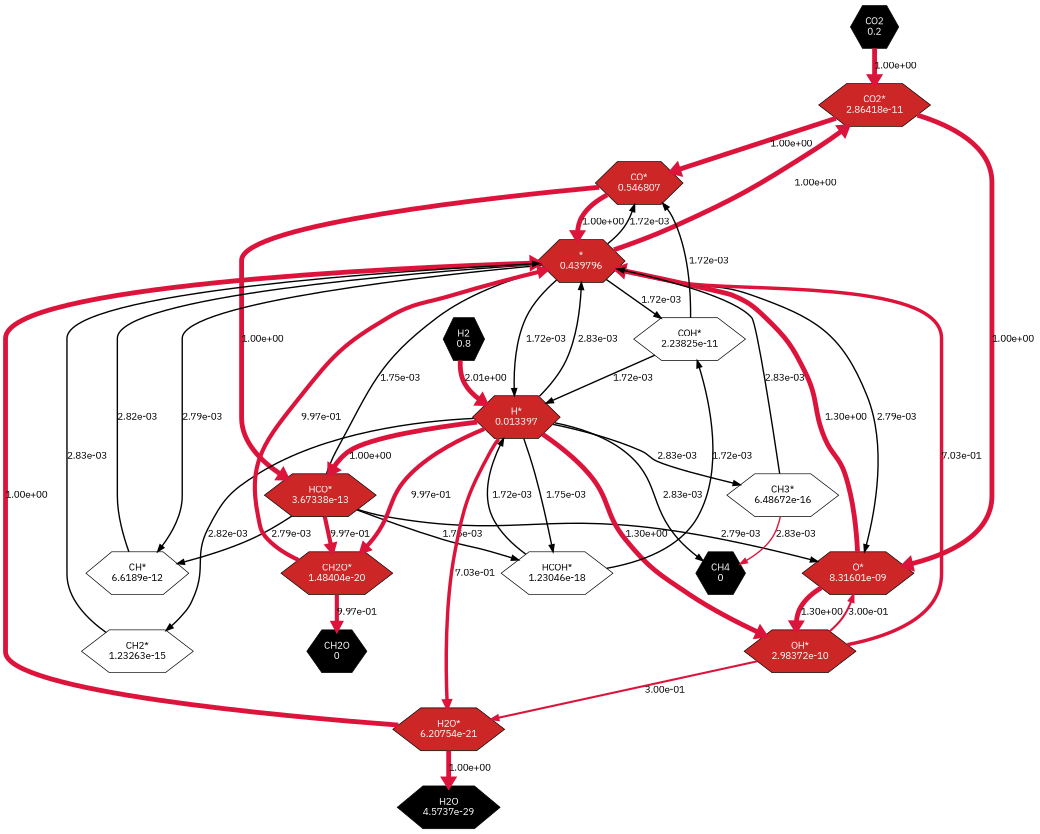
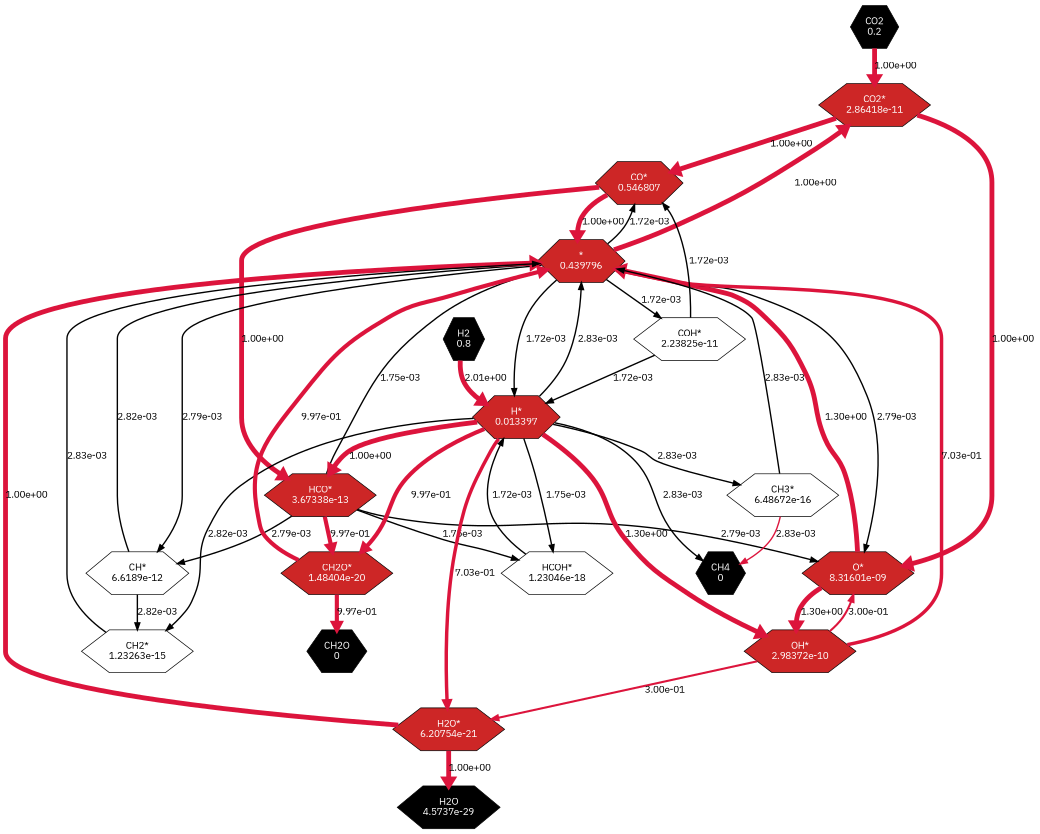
edge "HCOH* 1.23046e-18" -> "COH* 2.23825e-11": removed, label "1.72e-03"
edge "CH* 6.6189e-12" -> "CH2* 1.23263e-15": added, label "2.82e-03"
